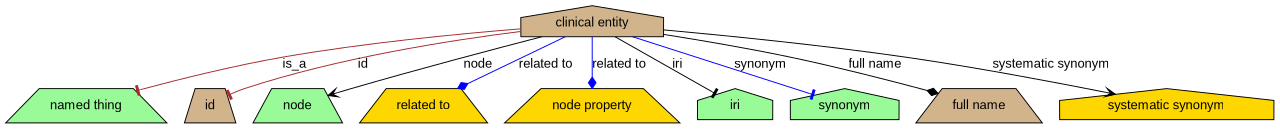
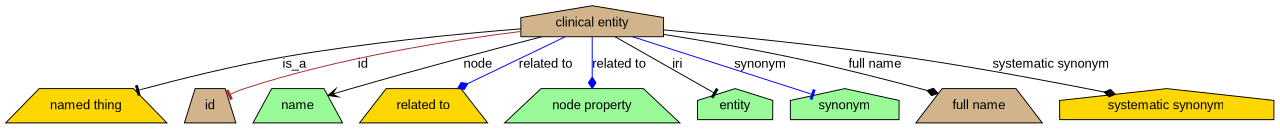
edge "clinical entity" -> "named thing": color brown -> black
edge "clinical entity" -> "systematic synonym": arrowhead vee -> diamond
node "named thing": fillcolor palegreen -> gold
node "node": label "node" -> "name"
node "node property": fillcolor gold -> palegreen
node "iri": label "iri" -> "entity"
